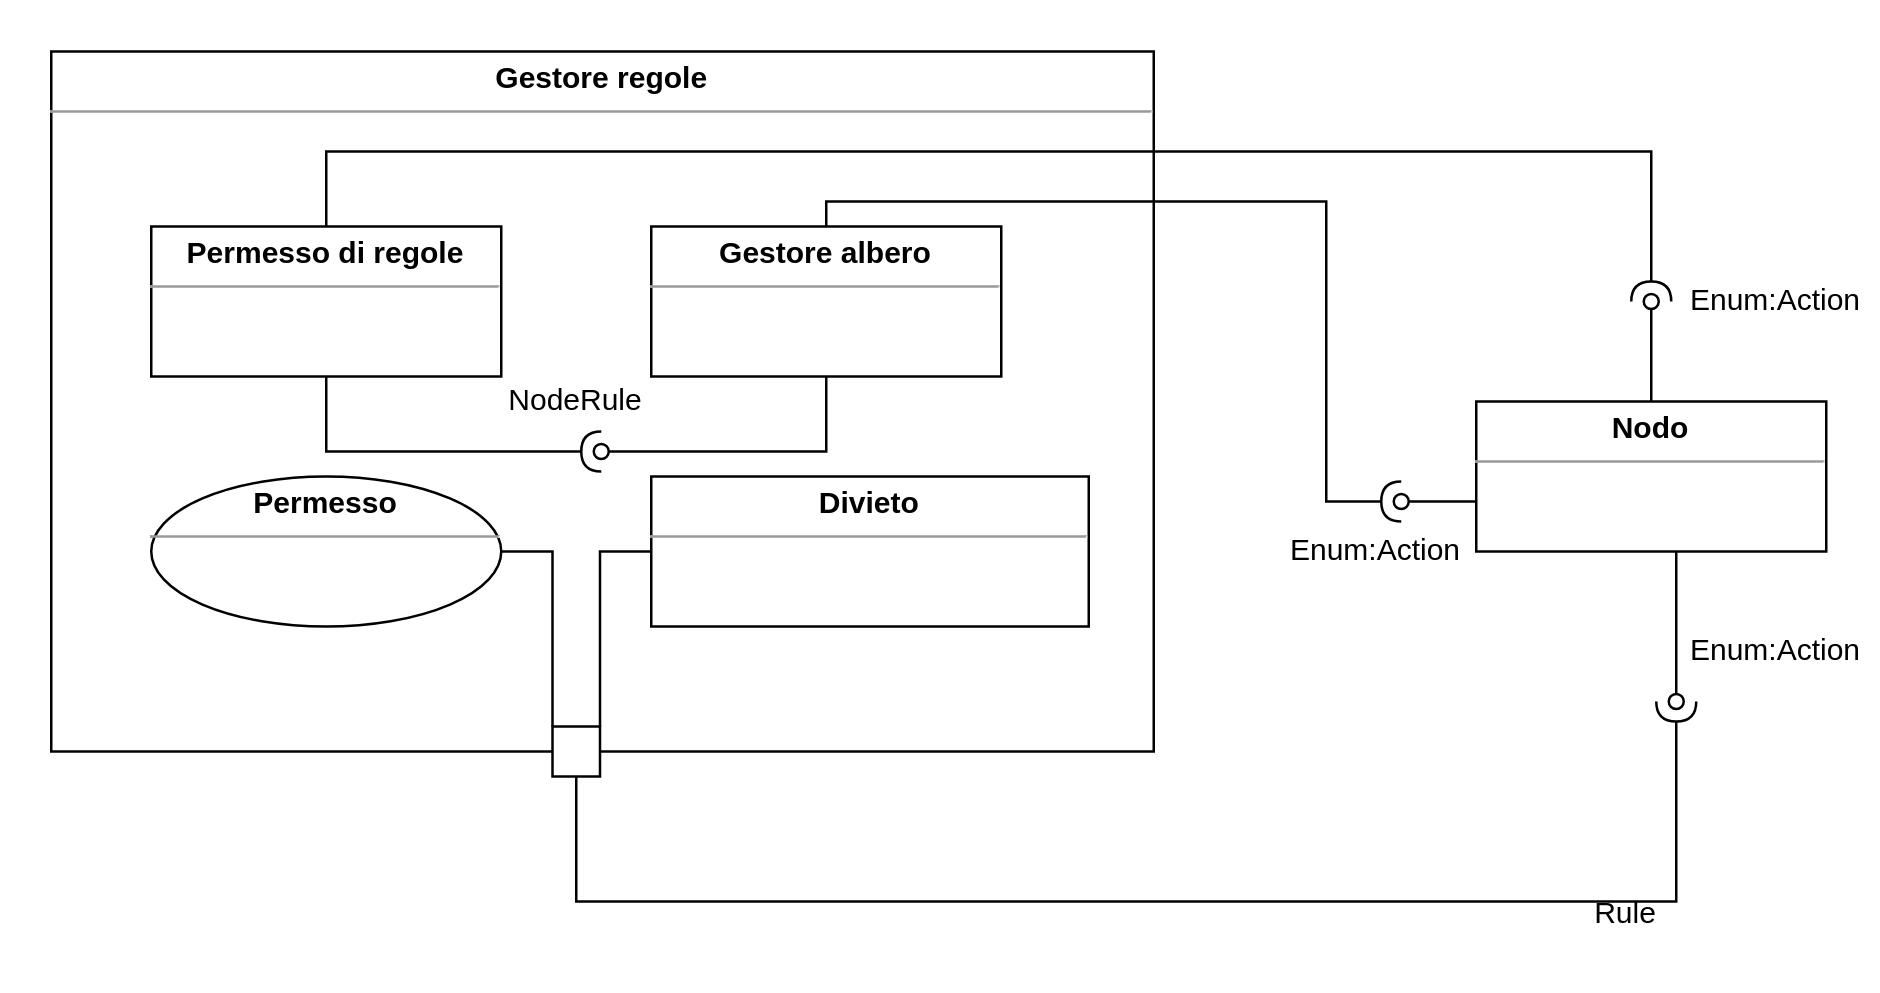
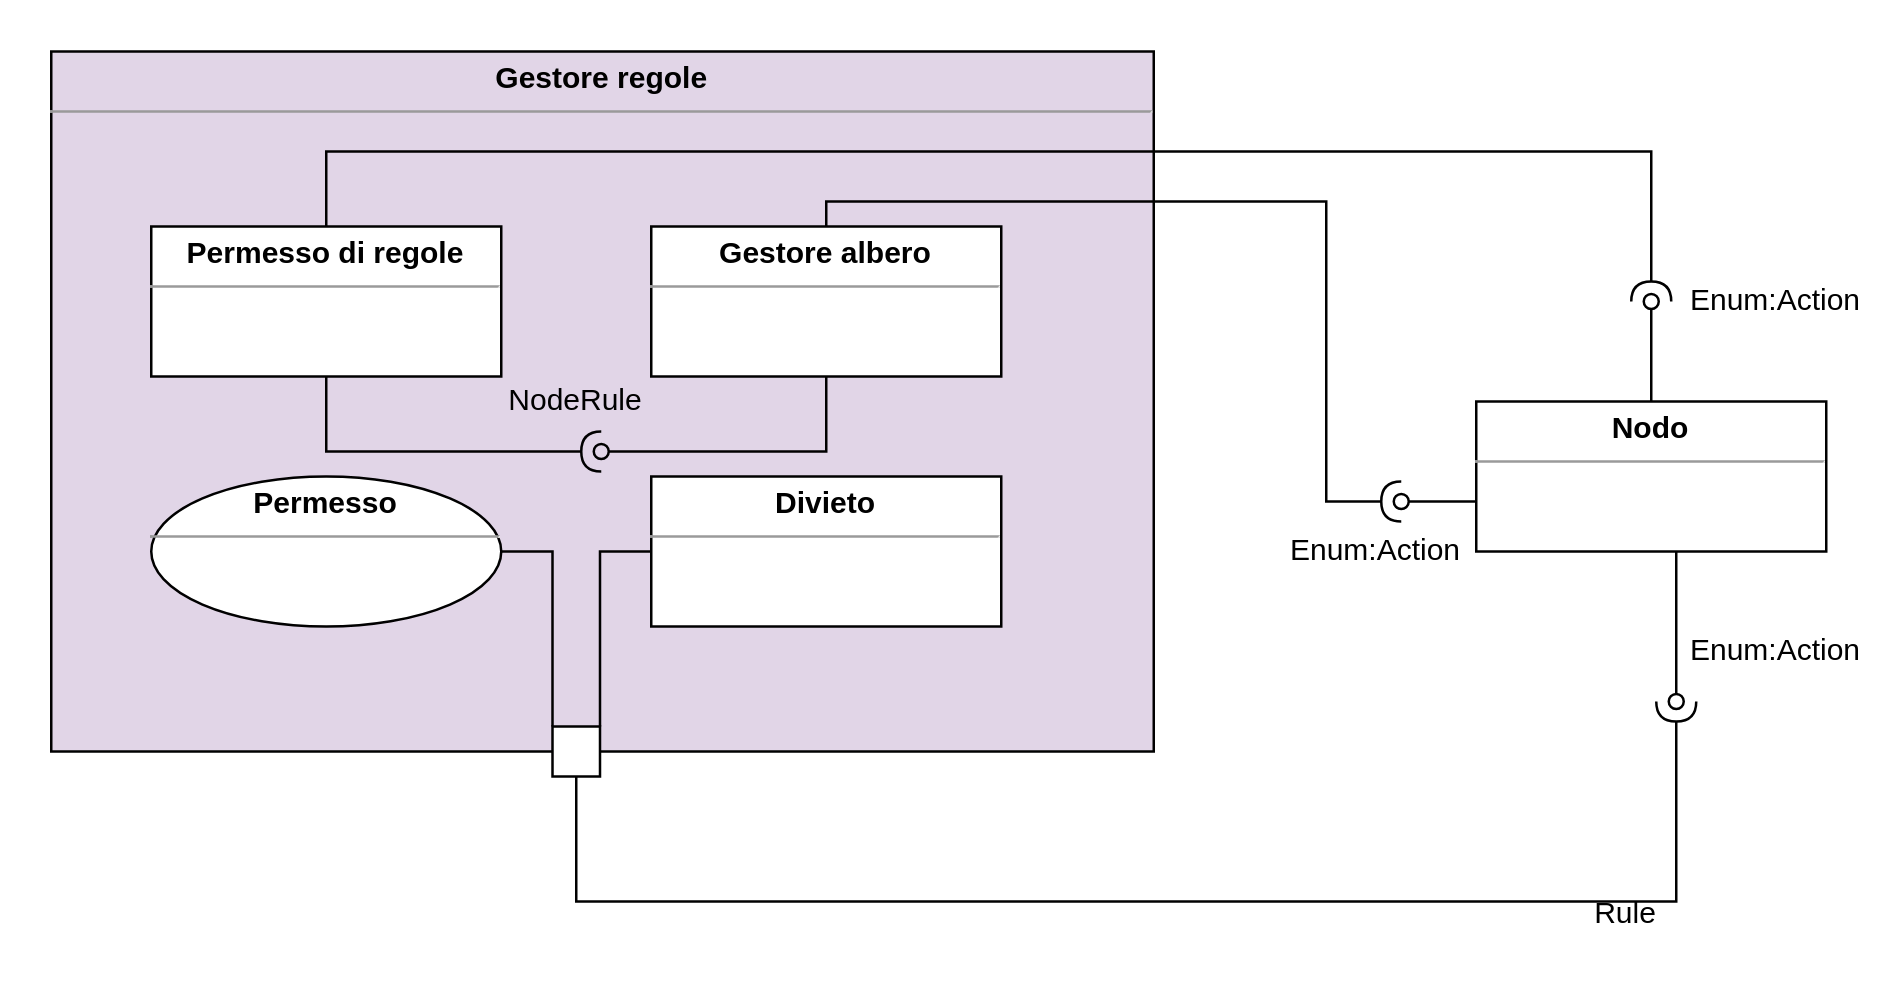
node "Gestore regole": fillcolor #ffffff -> #e1d5e7
node "Divieto": size 438x150 -> 350x150
